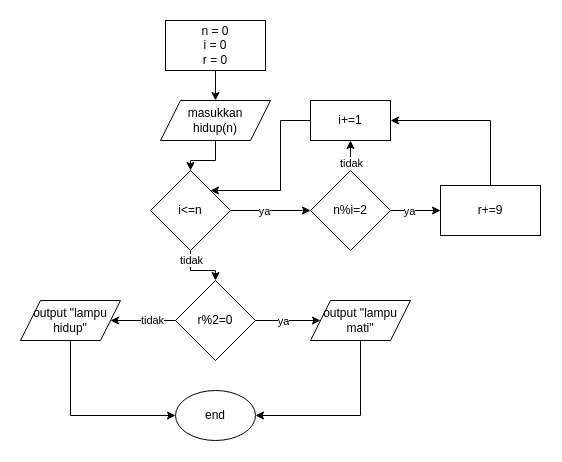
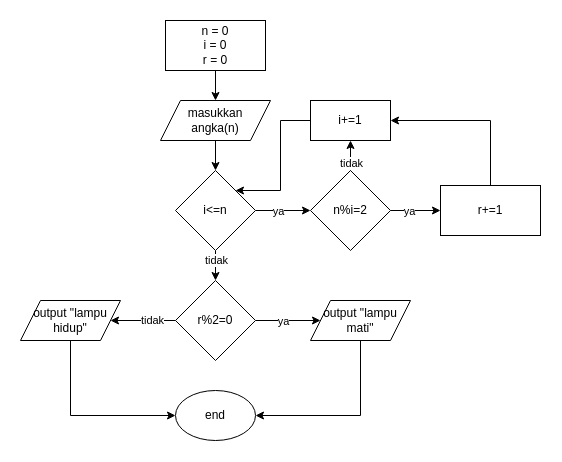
node "masukkan hidup(n)": label "masukkan hidup(n)" -> "masukkan angka(n)"
node "i<=n": moved (191, 211) -> (216, 211)
node "r+=9": label "r+=9" -> "r+=1"
